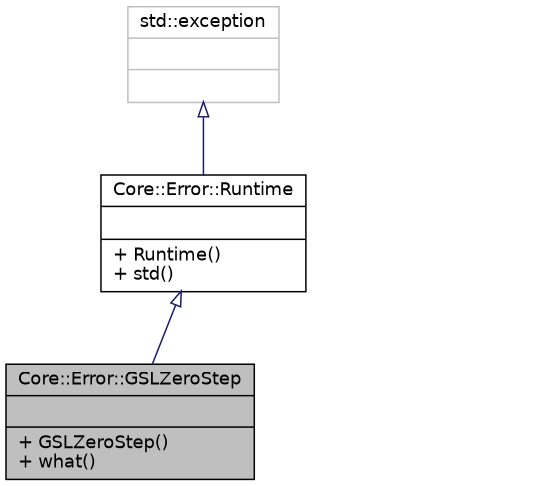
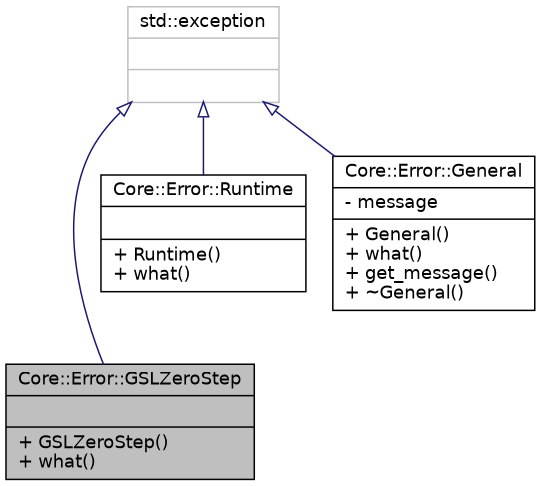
node "Core::Error::General": added
node "Core::Error::Runtime": text "+ std()" -> "+ what()"
edge "Core::Error::GSLZeroStep" -> "Core::Error::Runtime": now "Core::Error::GSLZeroStep" -> "std::exception"
